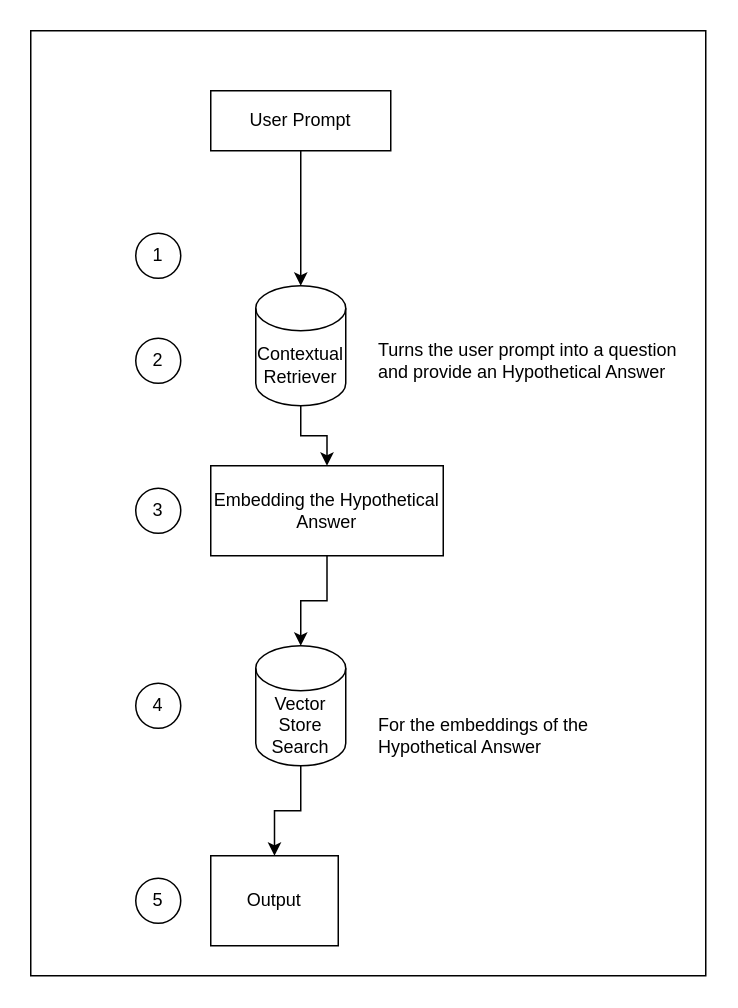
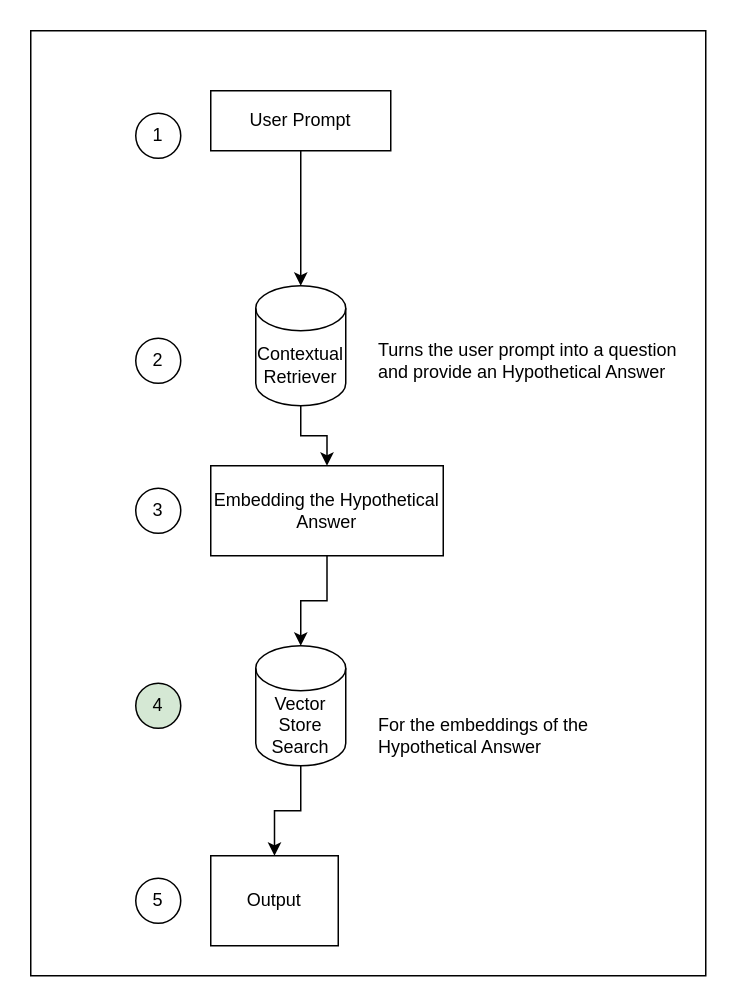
node "1": moved (158, 256) -> (158, 136)
node "4": fillcolor #ffffff -> #d5e8d4
